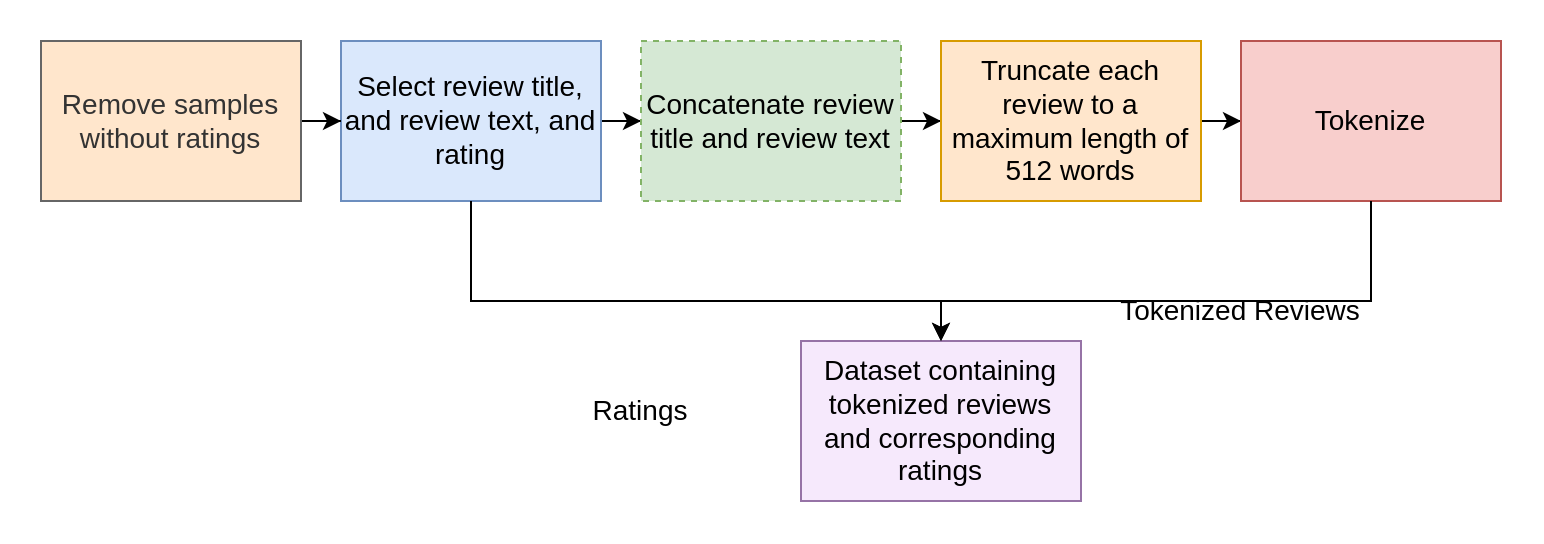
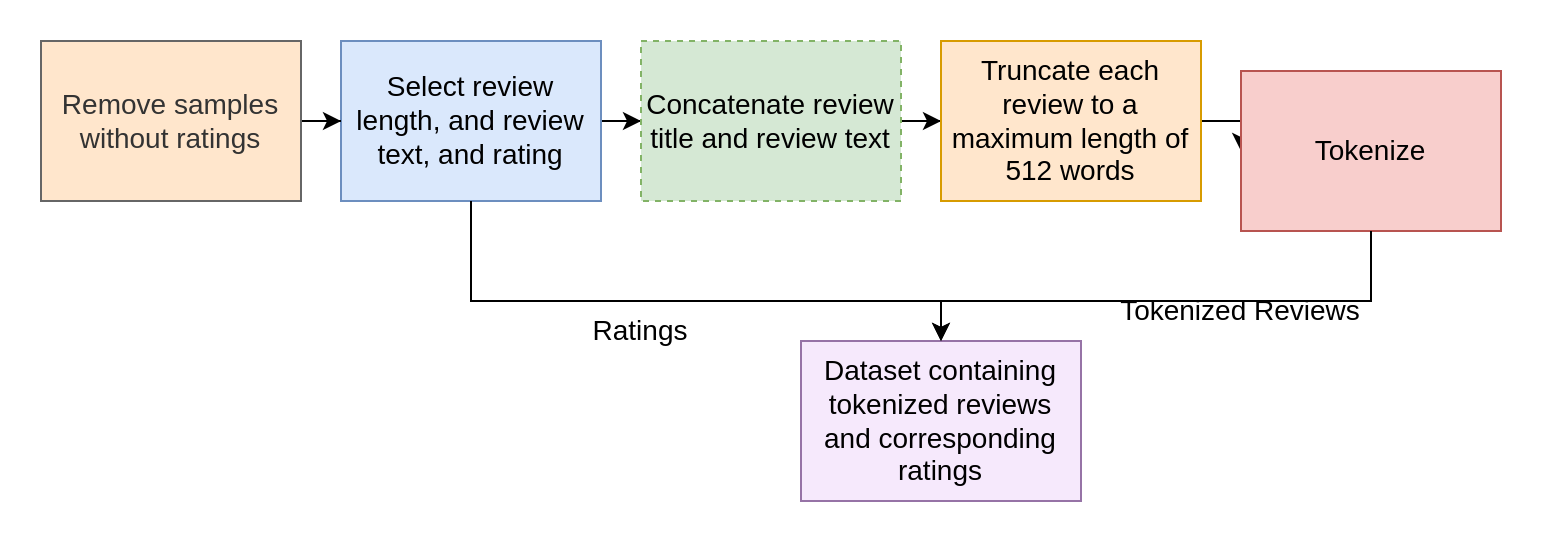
node "Select review title, and review text, and rating": label "Select review title, and review text, and rating" -> "Select review length, and review text, and rating"
node "Tokenize": moved (1371, 121) -> (1371, 151)
node "Ratings": moved (641, 411) -> (641, 331)
